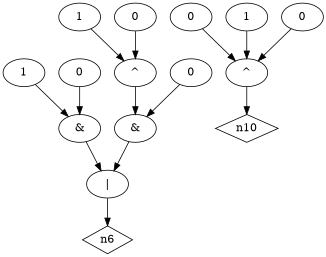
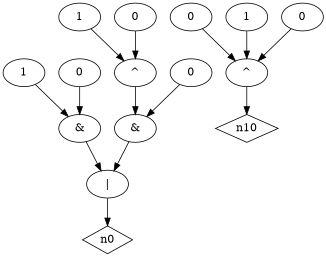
node "n6": label "n6" -> "n0"
